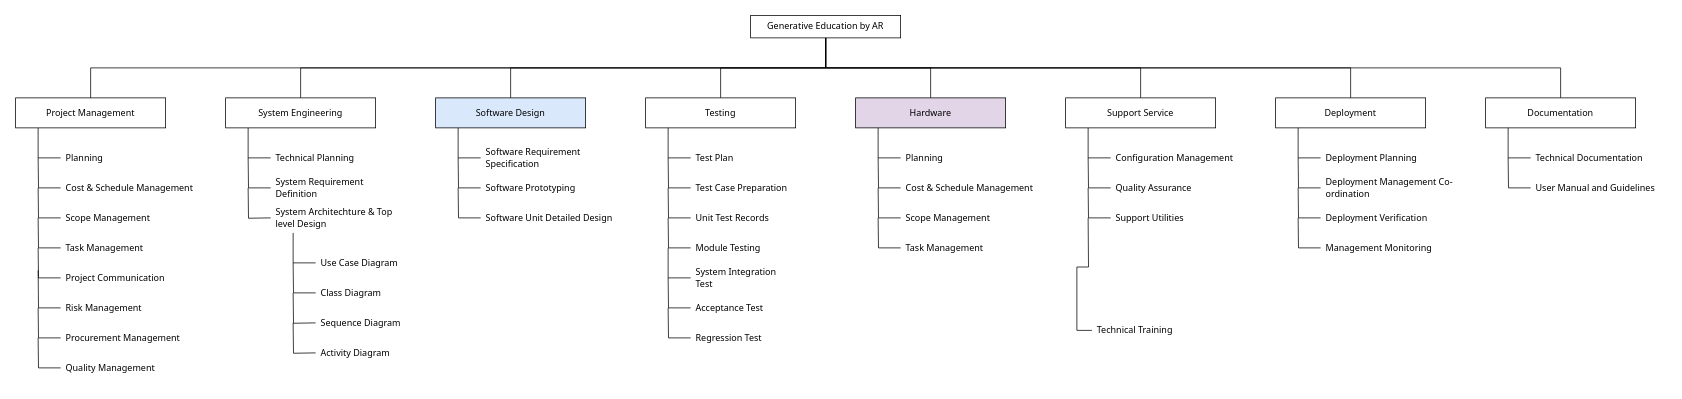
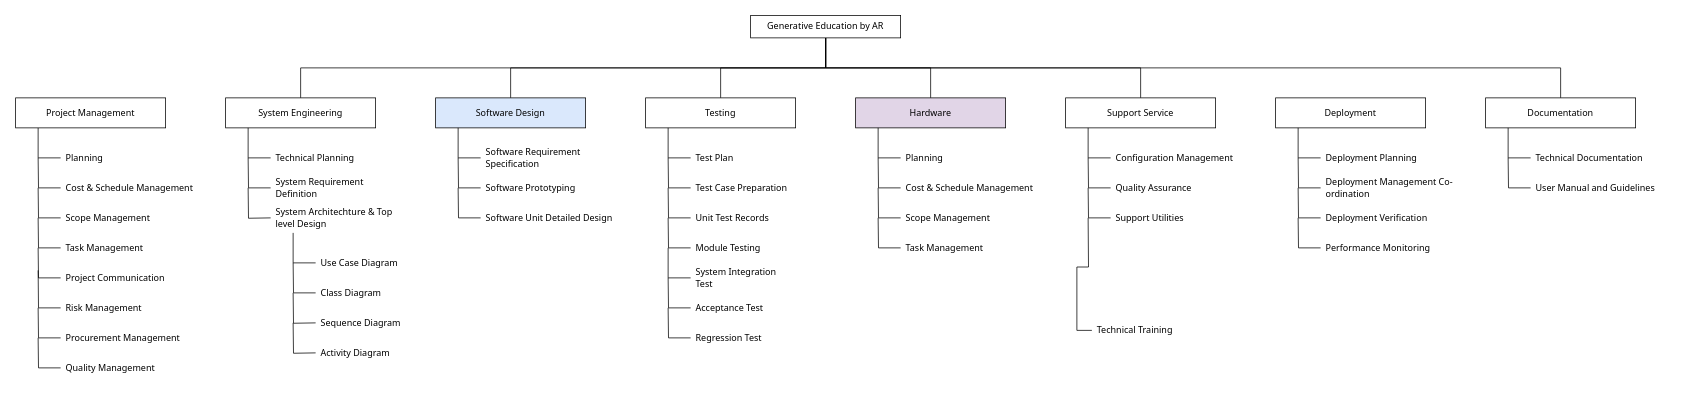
edge "Generative Education by AR" -- "Project Management": removed
edge "Generative Education by AR" -- "Deployment": removed
node "Management Monitoring": label "Management Monitoring" -> "Performance Monitoring"
